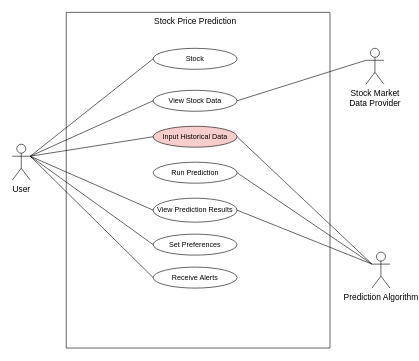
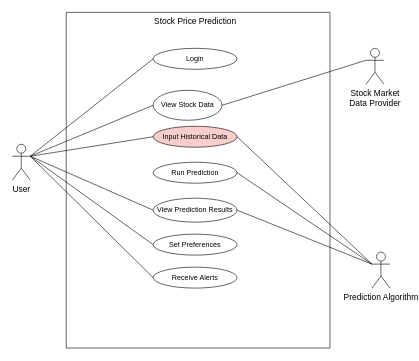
node "Stock": label "Stock" -> "Login"
node "View Stock Data": size 84x21 -> 69x30
